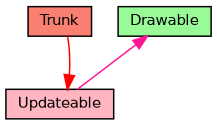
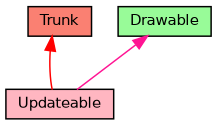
edge "Trunk" -> "Updateable": reversed
